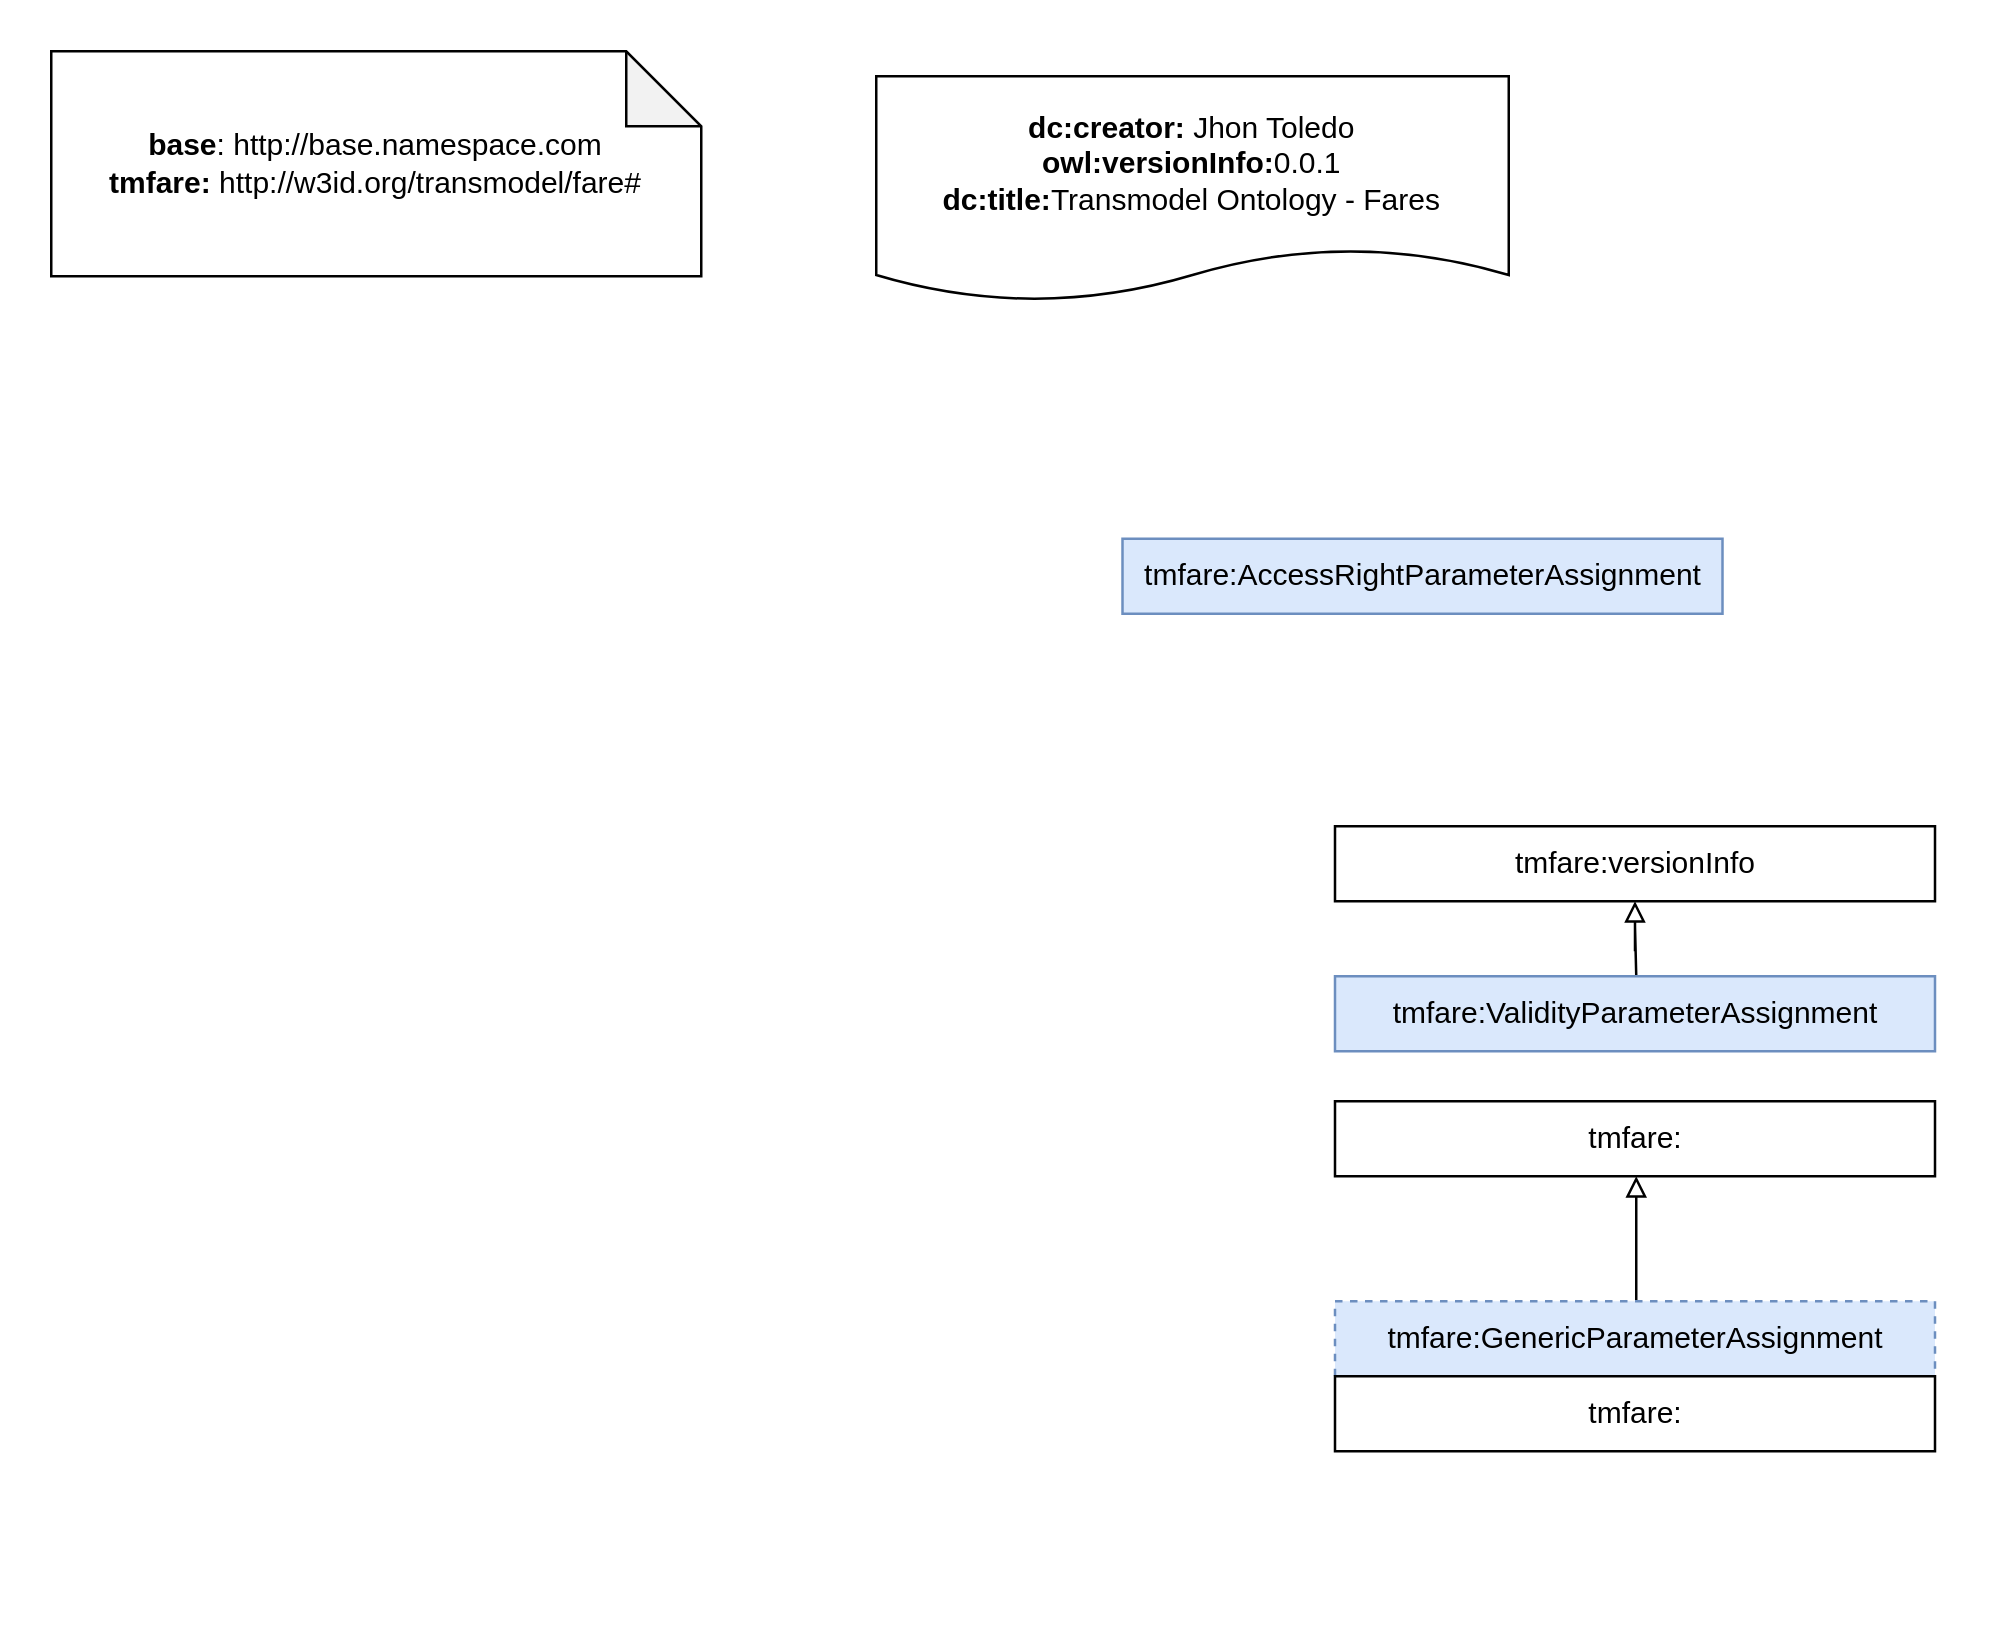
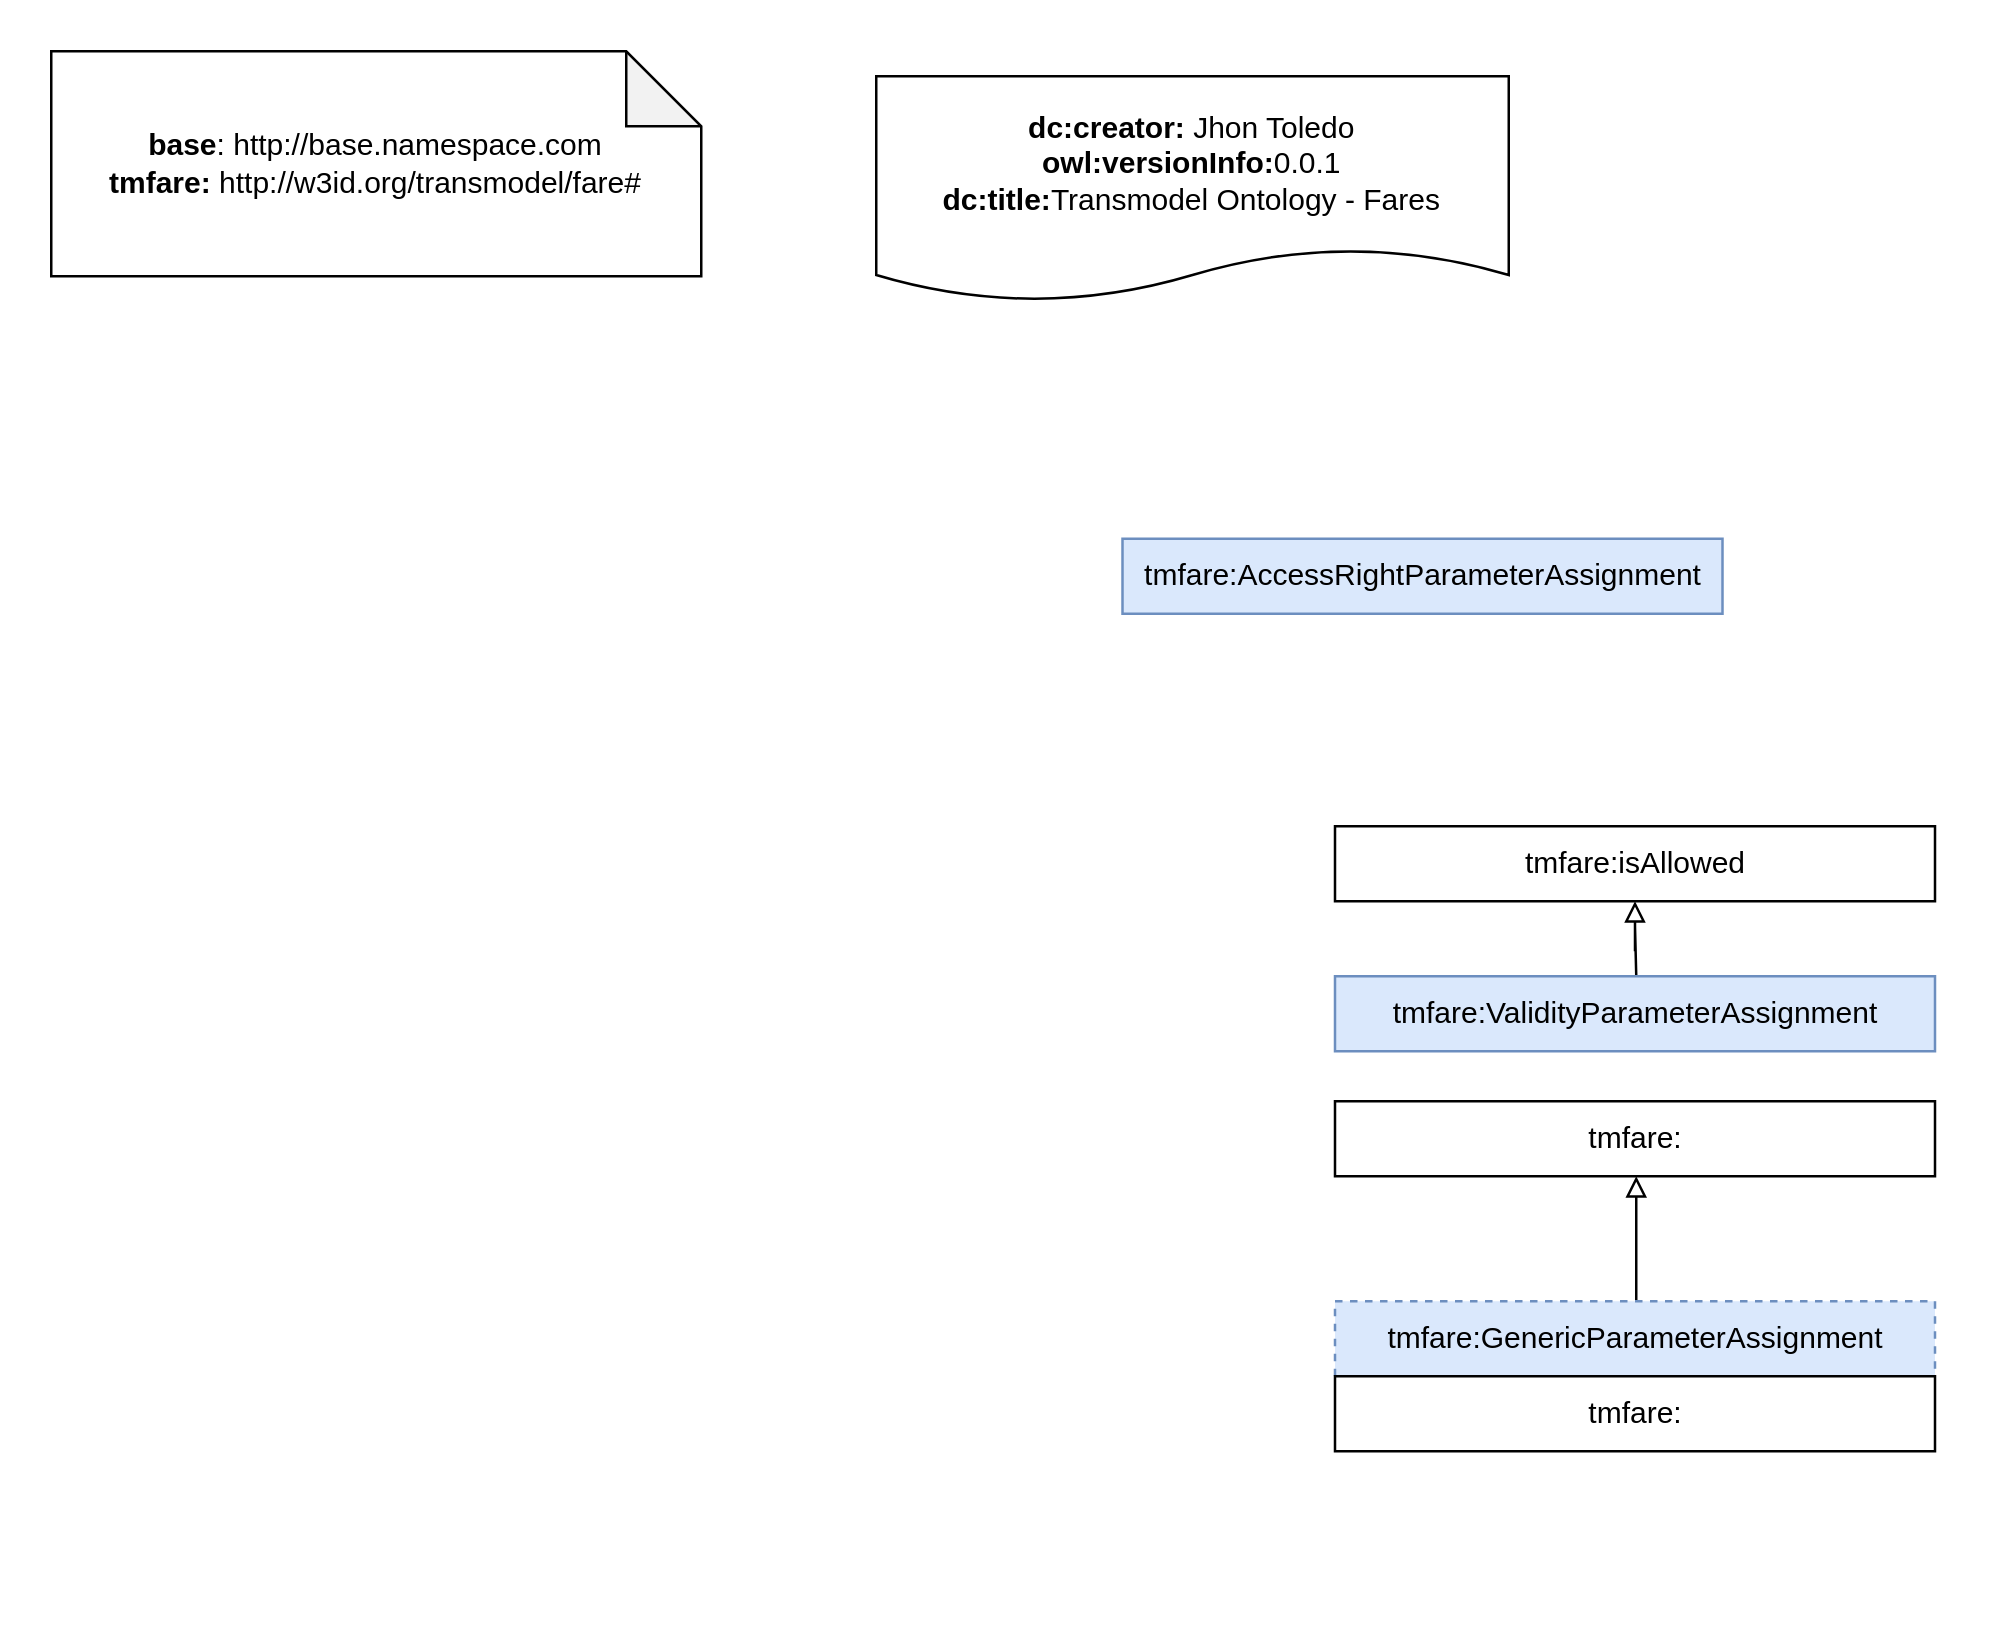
node "tmfare:versionInfo": label "tmfare:versionInfo" -> "tmfare:isAllowed"
